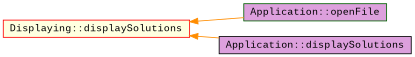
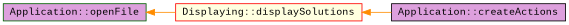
edge "Application::openFile" -> "Displaying::displaySolutions": reversed
node "Application::displaySolutions": label "Application::displaySolutions" -> "Application::createActions"
